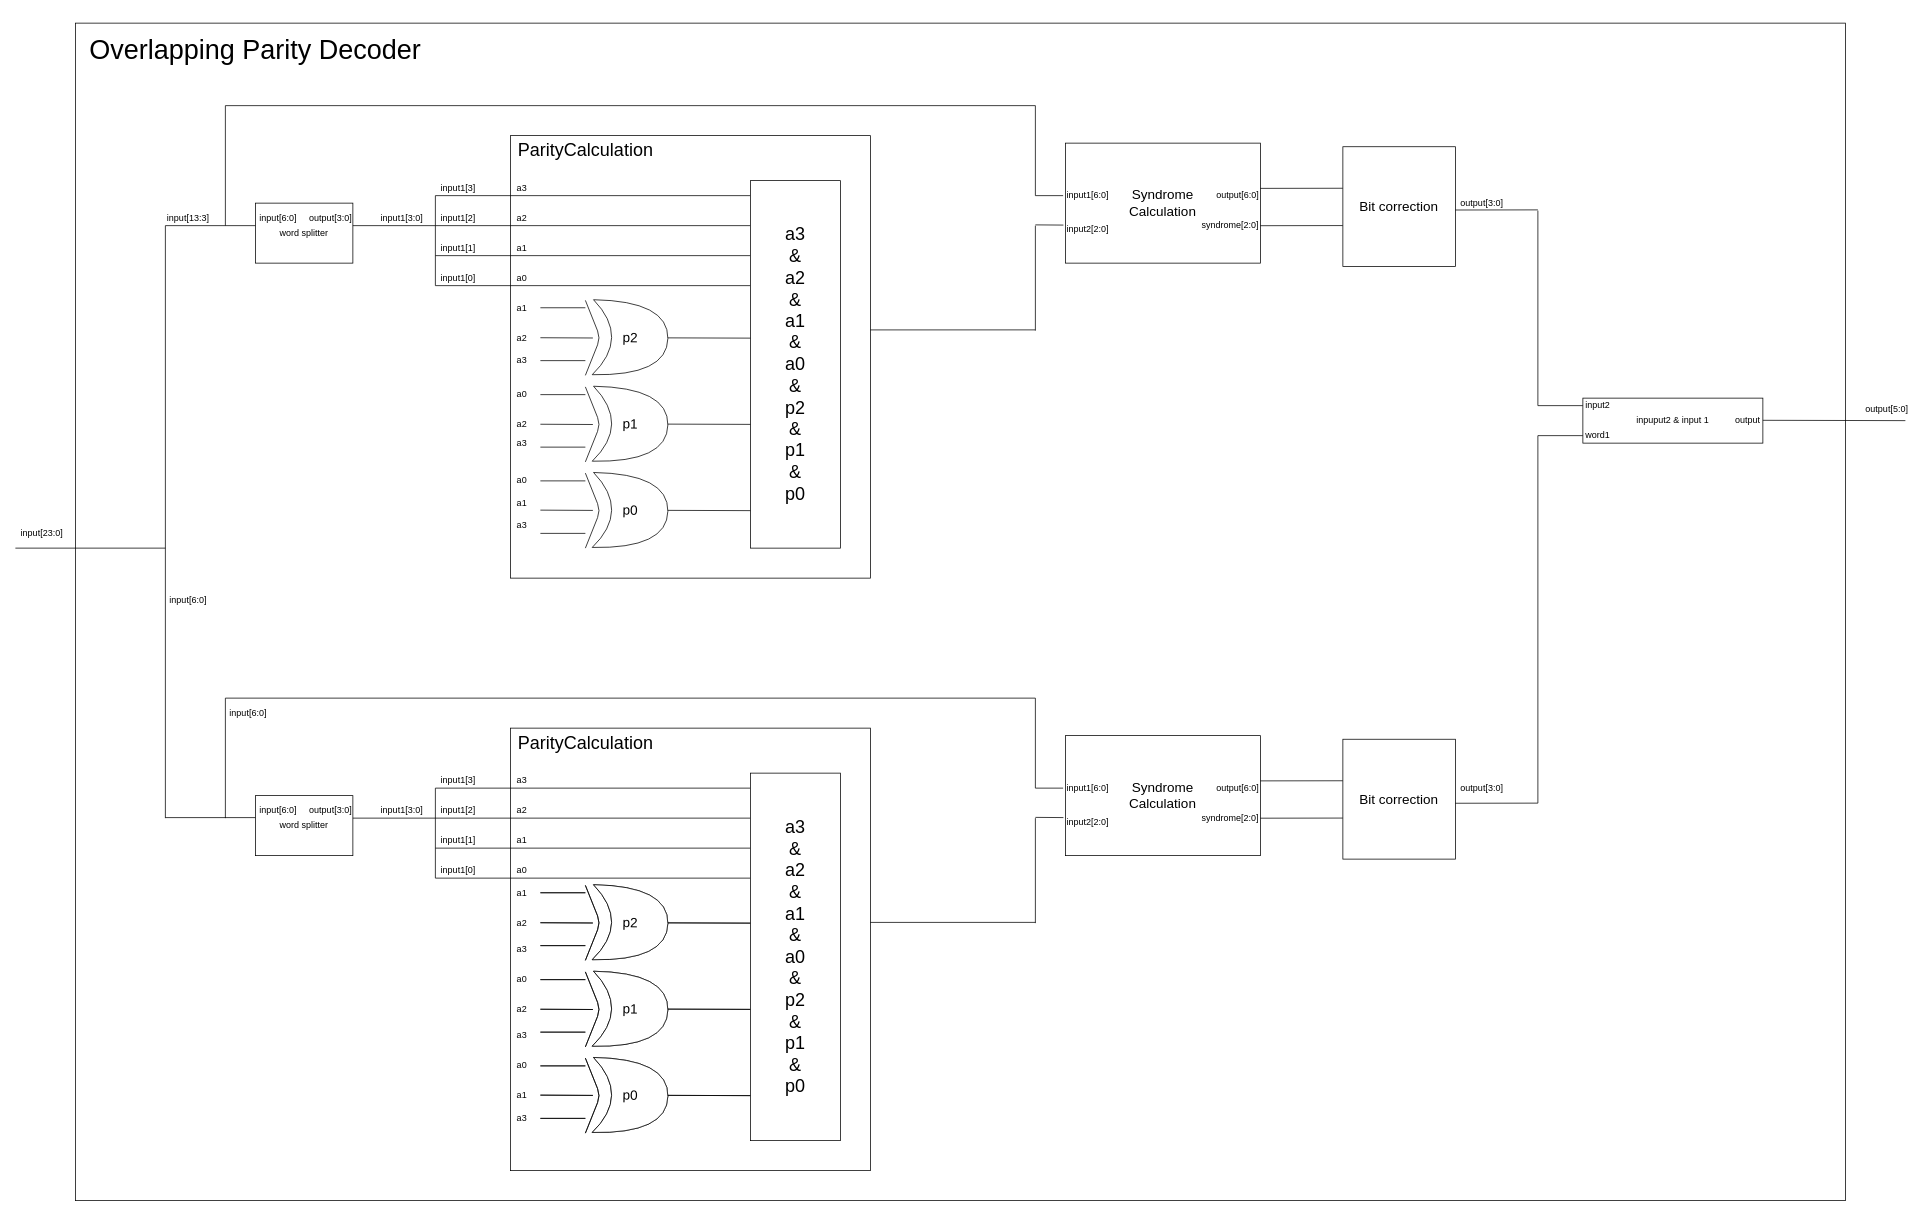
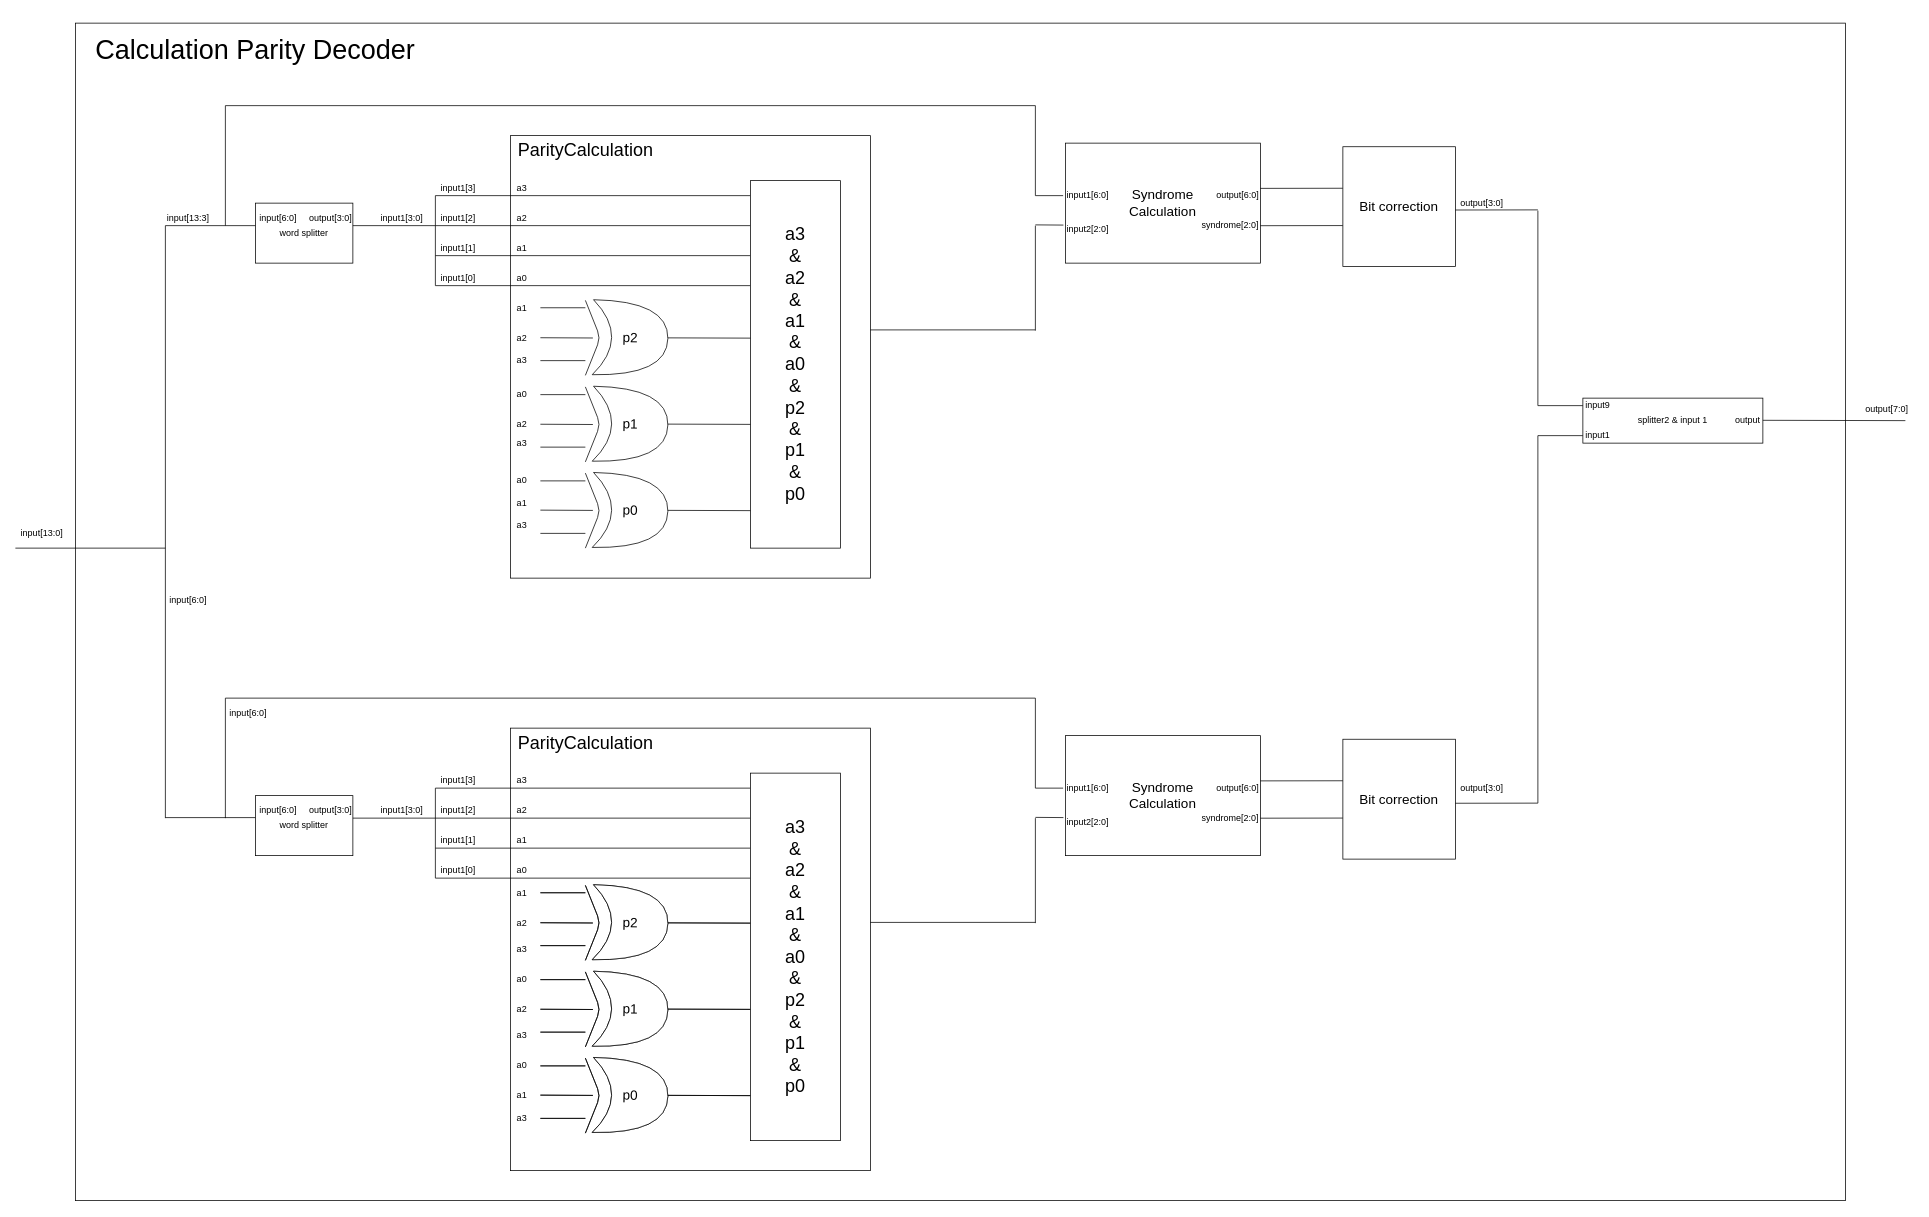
node "Overlapping Parity Decoder": label "Overlapping Parity Decoder" -> "Calculation Parity Decoder"
node "input2": label "input2" -> "input9"
node "output[5:0]": label "output[5:0]" -> "output[7:0]"
node "inpuput2 & input 1": label "inpuput2 & input 1" -> "splitter2 & input 1"
node "word1": label "word1" -> "input1"
node "input[23:0]": label "input[23:0]" -> "input[13:0]"
